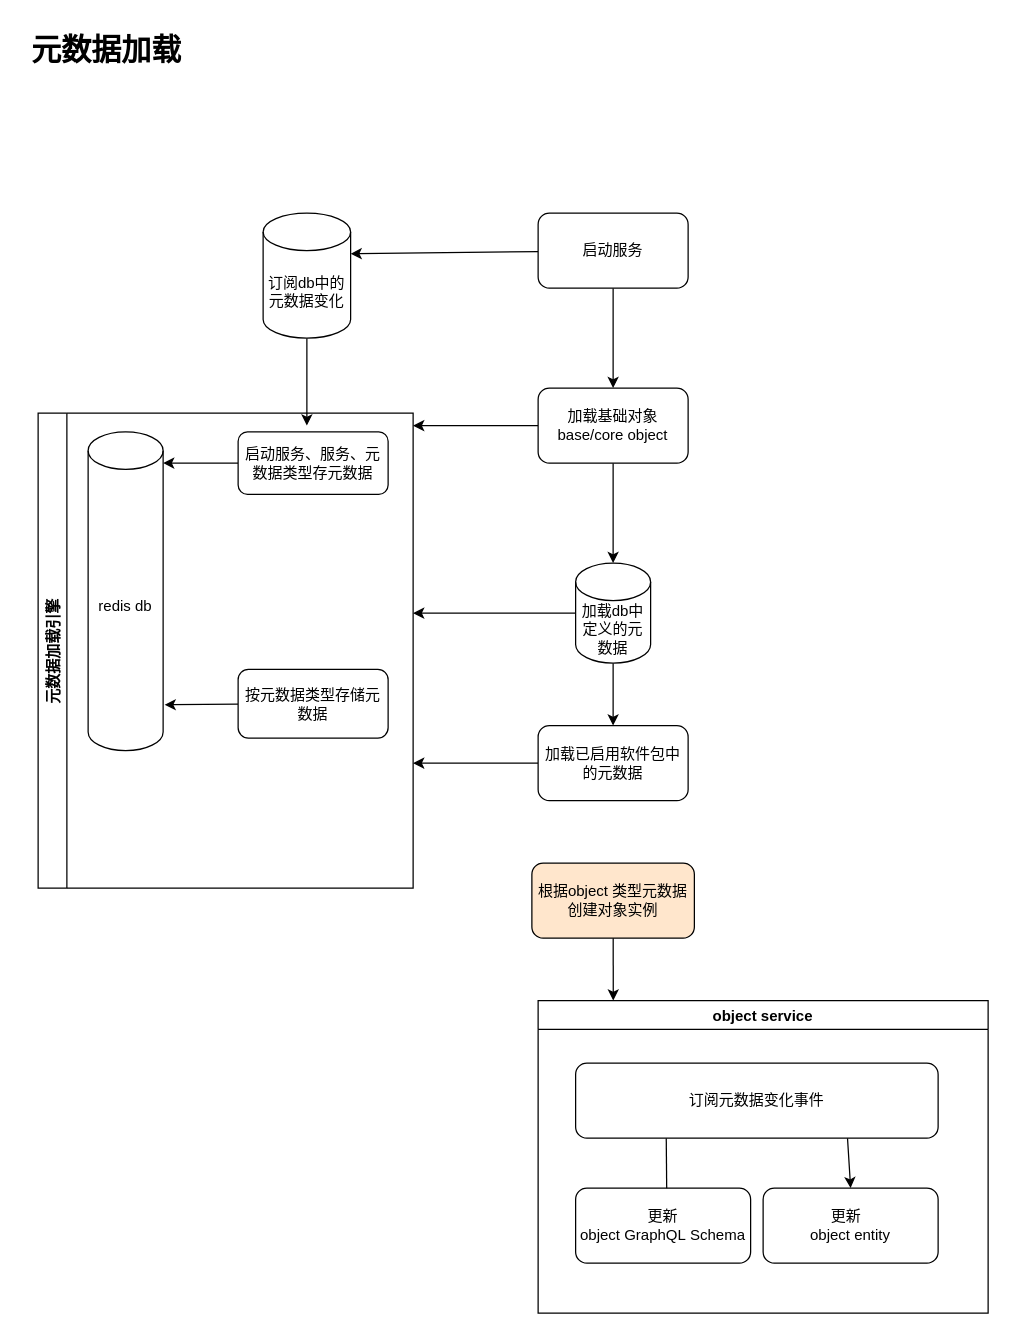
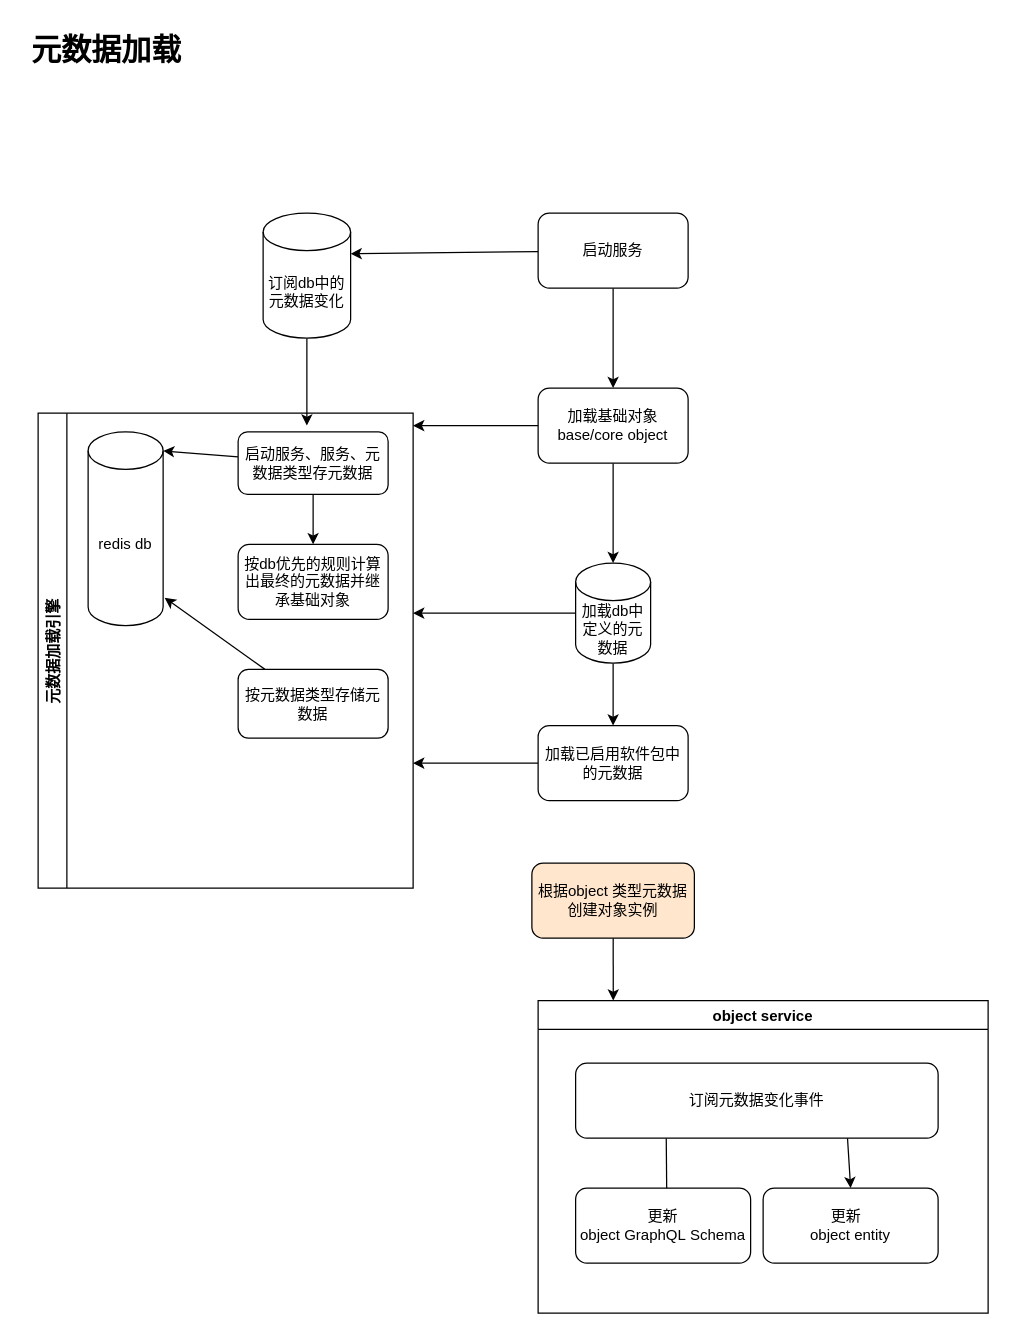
edge "启动服务、服务、元数据类型存元数据" -> "按db优先的规则计算出最终的元数据并继承基础对象": added
node "按db优先的规则计算出最终的元数据并继承基础对象": added
node "redis db": size 75x319 -> 75x194
